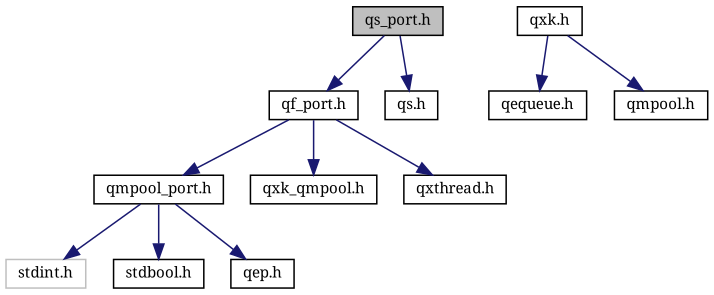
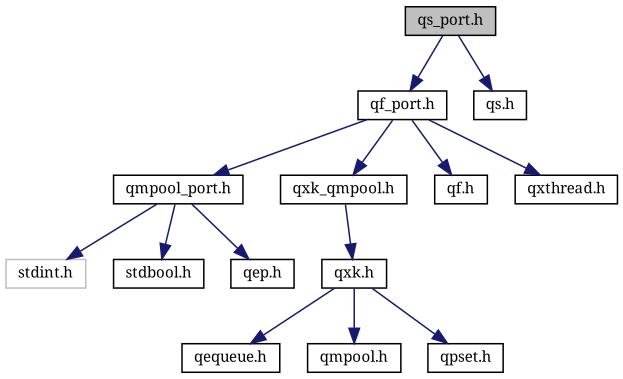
node "qf.h": added
edge "qxk_qmpool.h" -> "qxk.h": added
node "qpset.h": added
